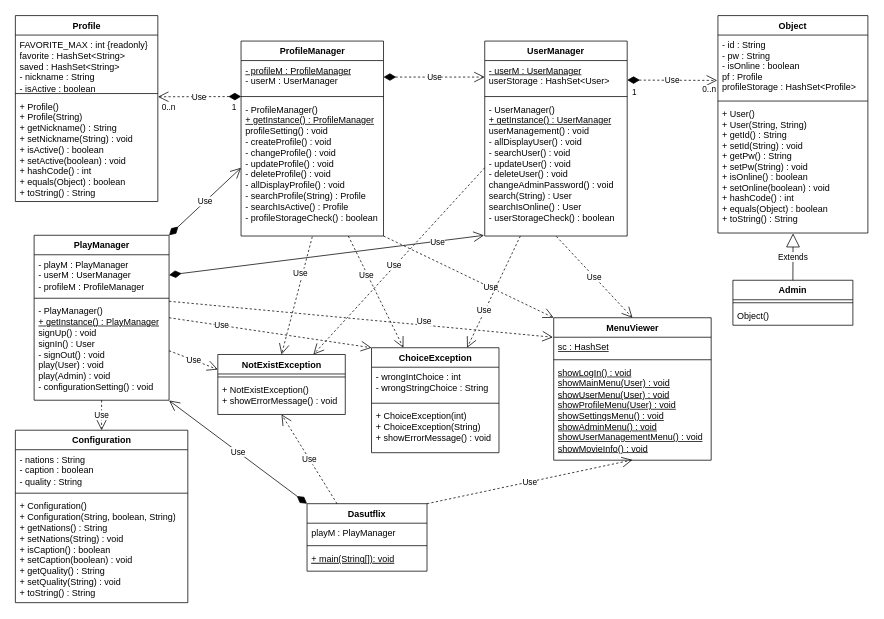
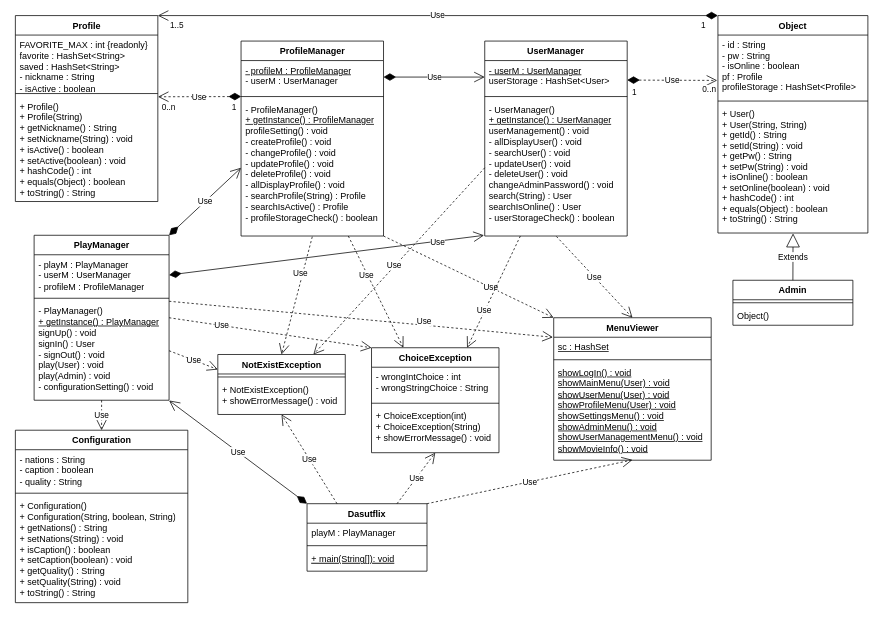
edge "Profile" -- "Object": added, labels "1..5", "Use", "1"
edge "- profileM : ProfileManager - userM : UserManager" -- "- userM : UserManager userStorage : HashSet<User>": style dashed -> solid
edge "Dasutflix" -> "ChoiceException": added, label "Use"
